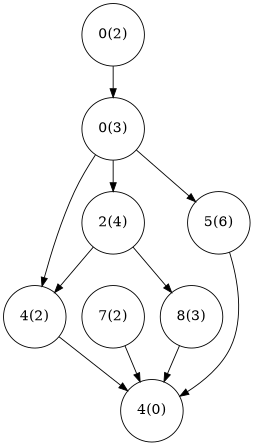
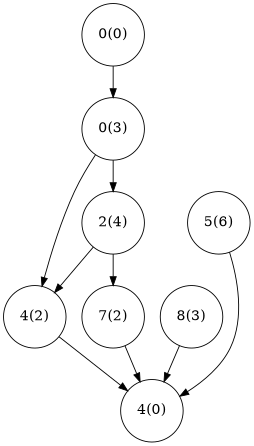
node "0(2)": label "0(2)" -> "0(0)"
edge "0(3)" -> "5(6)": removed
edge "2(4)" -> "8(3)": now "2(4)" -> "7(2)"
